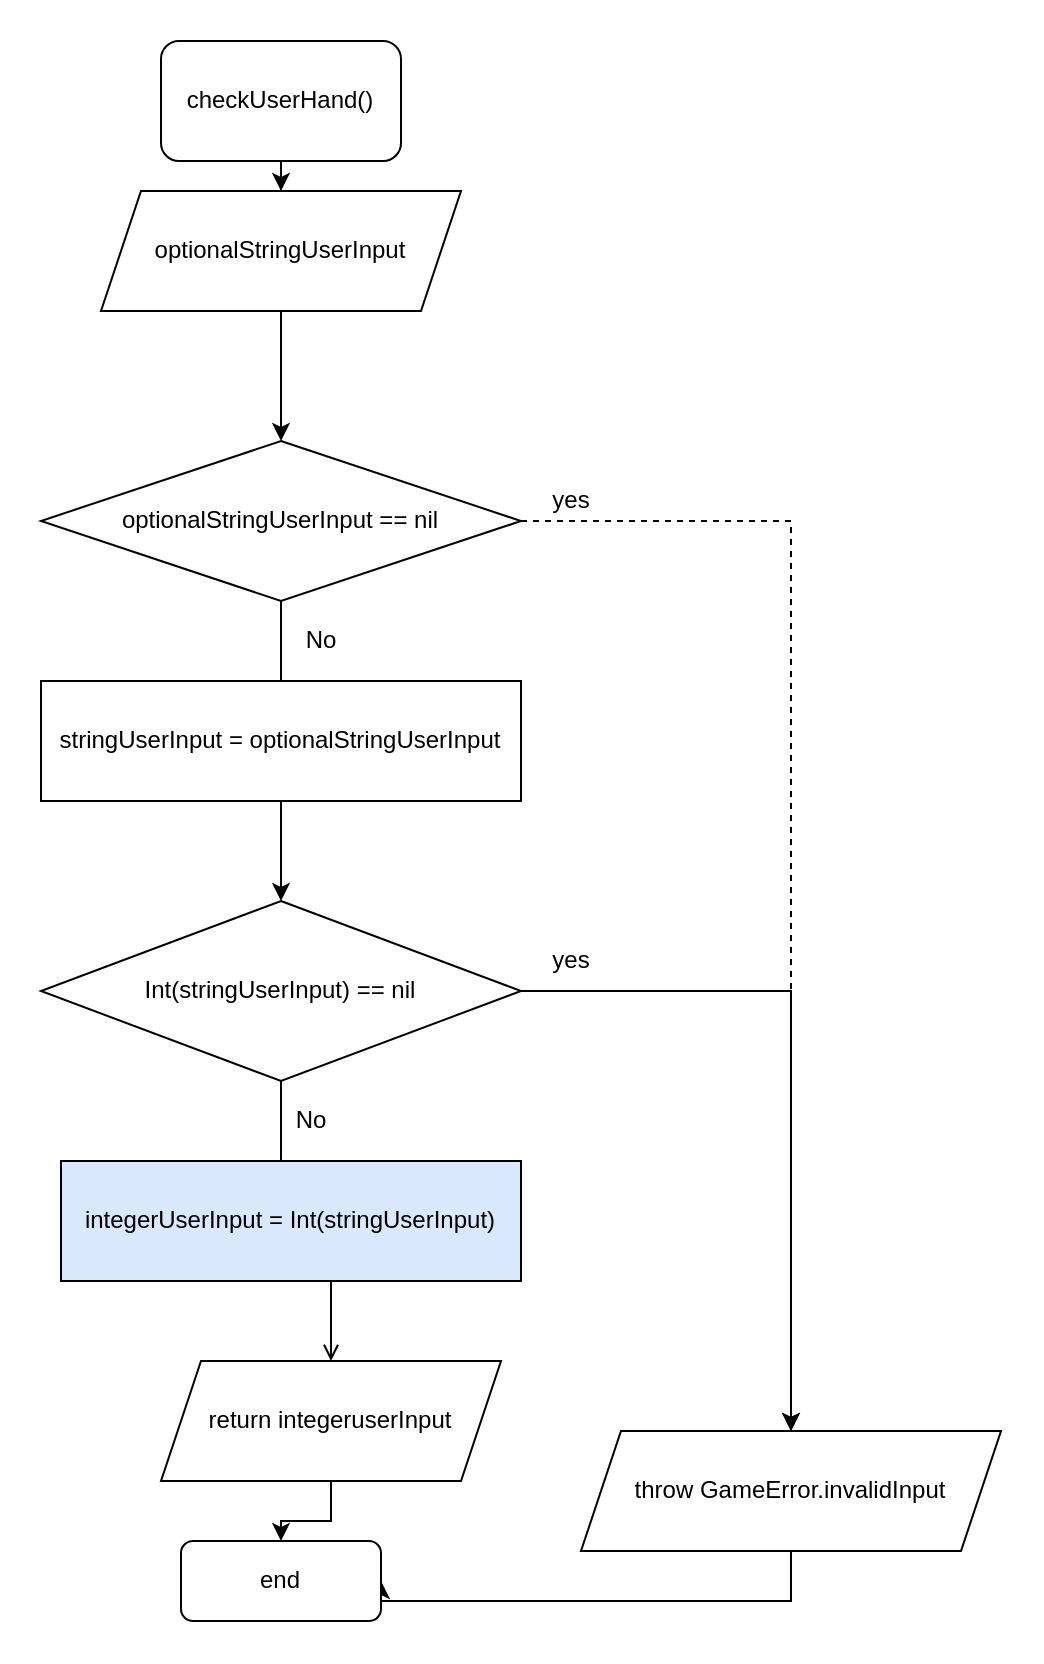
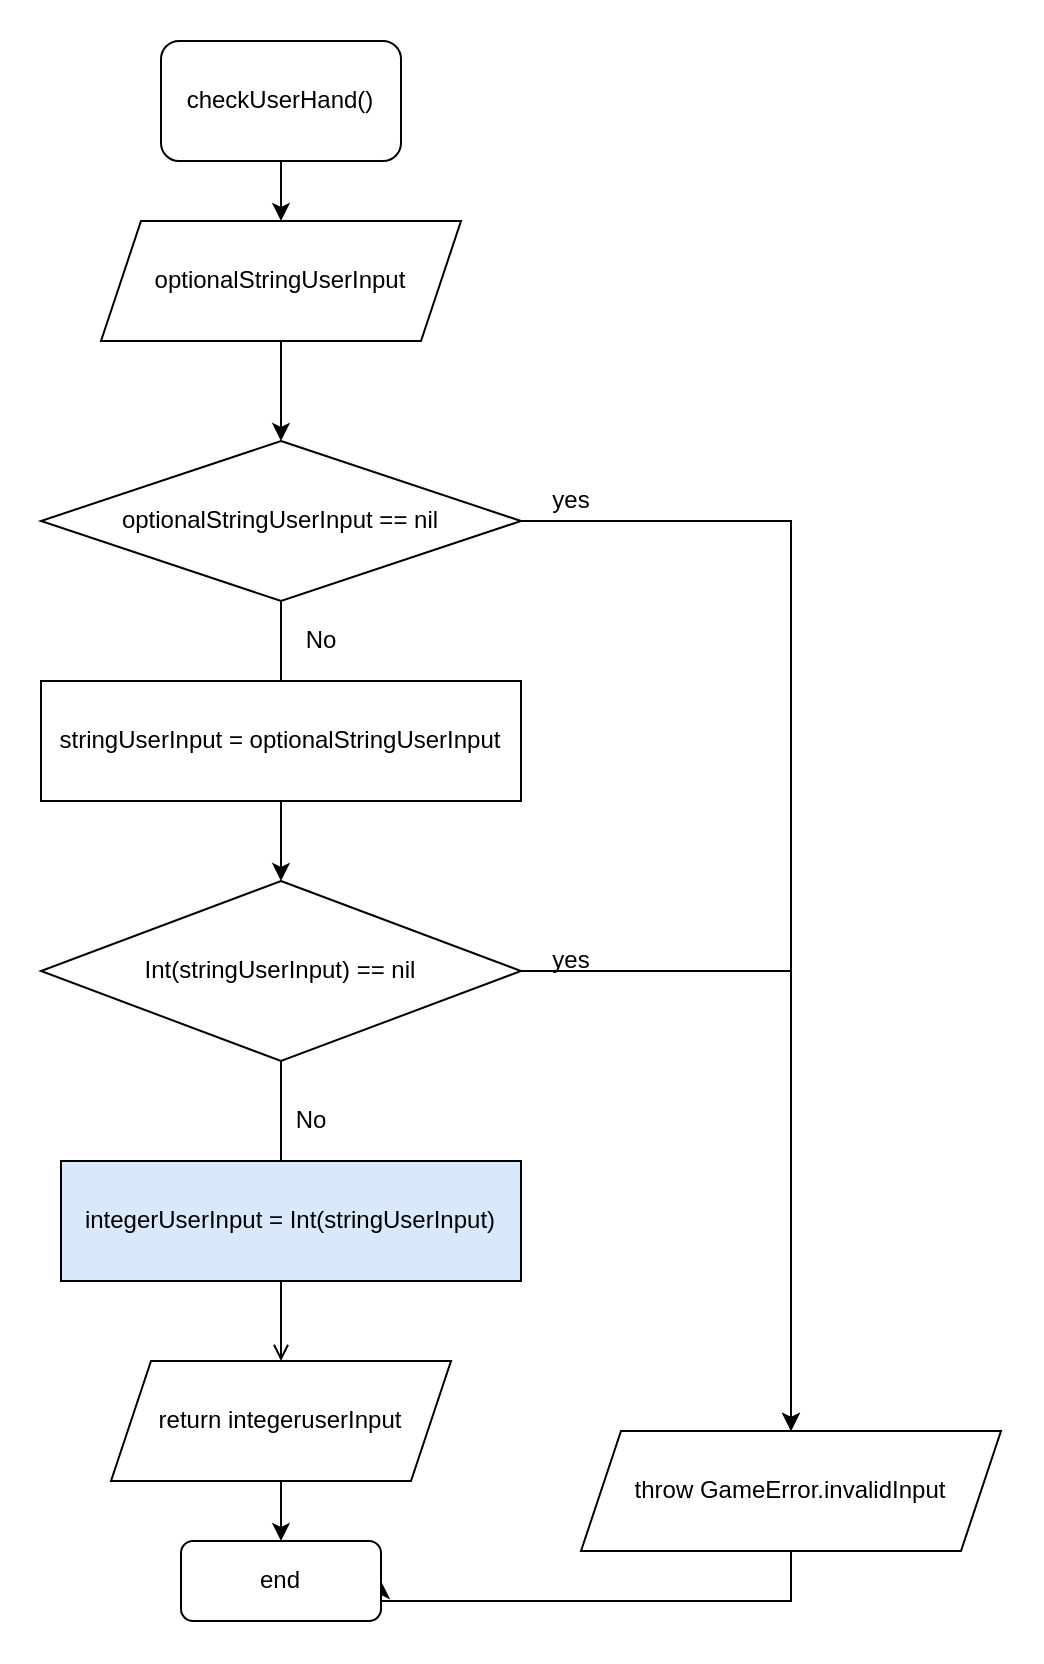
node "optionalStringUserInput": moved (281, 251) -> (281, 281)
edge "optionalStringUserInput == nil" -> "throw GameError.invalidInput": style dashed -> solid
node "Int(stringUserInput) == nil": moved (281, 991) -> (281, 971)
node "return integeruserInput": moved (331, 1421) -> (281, 1421)
